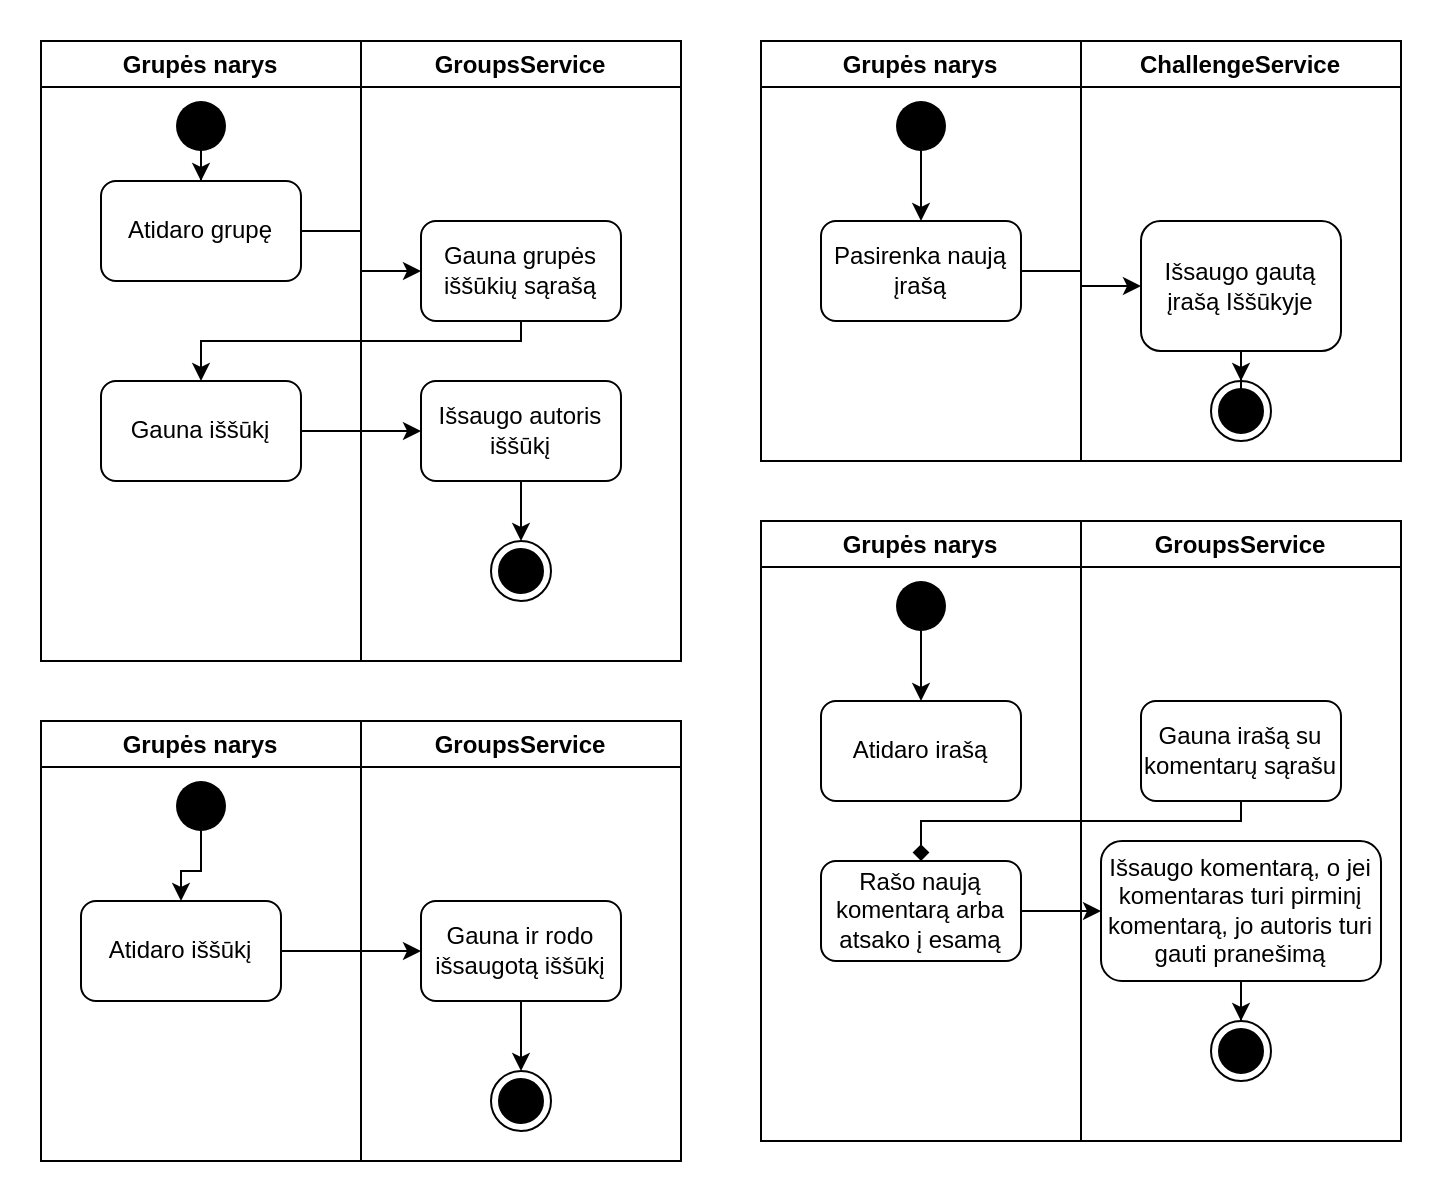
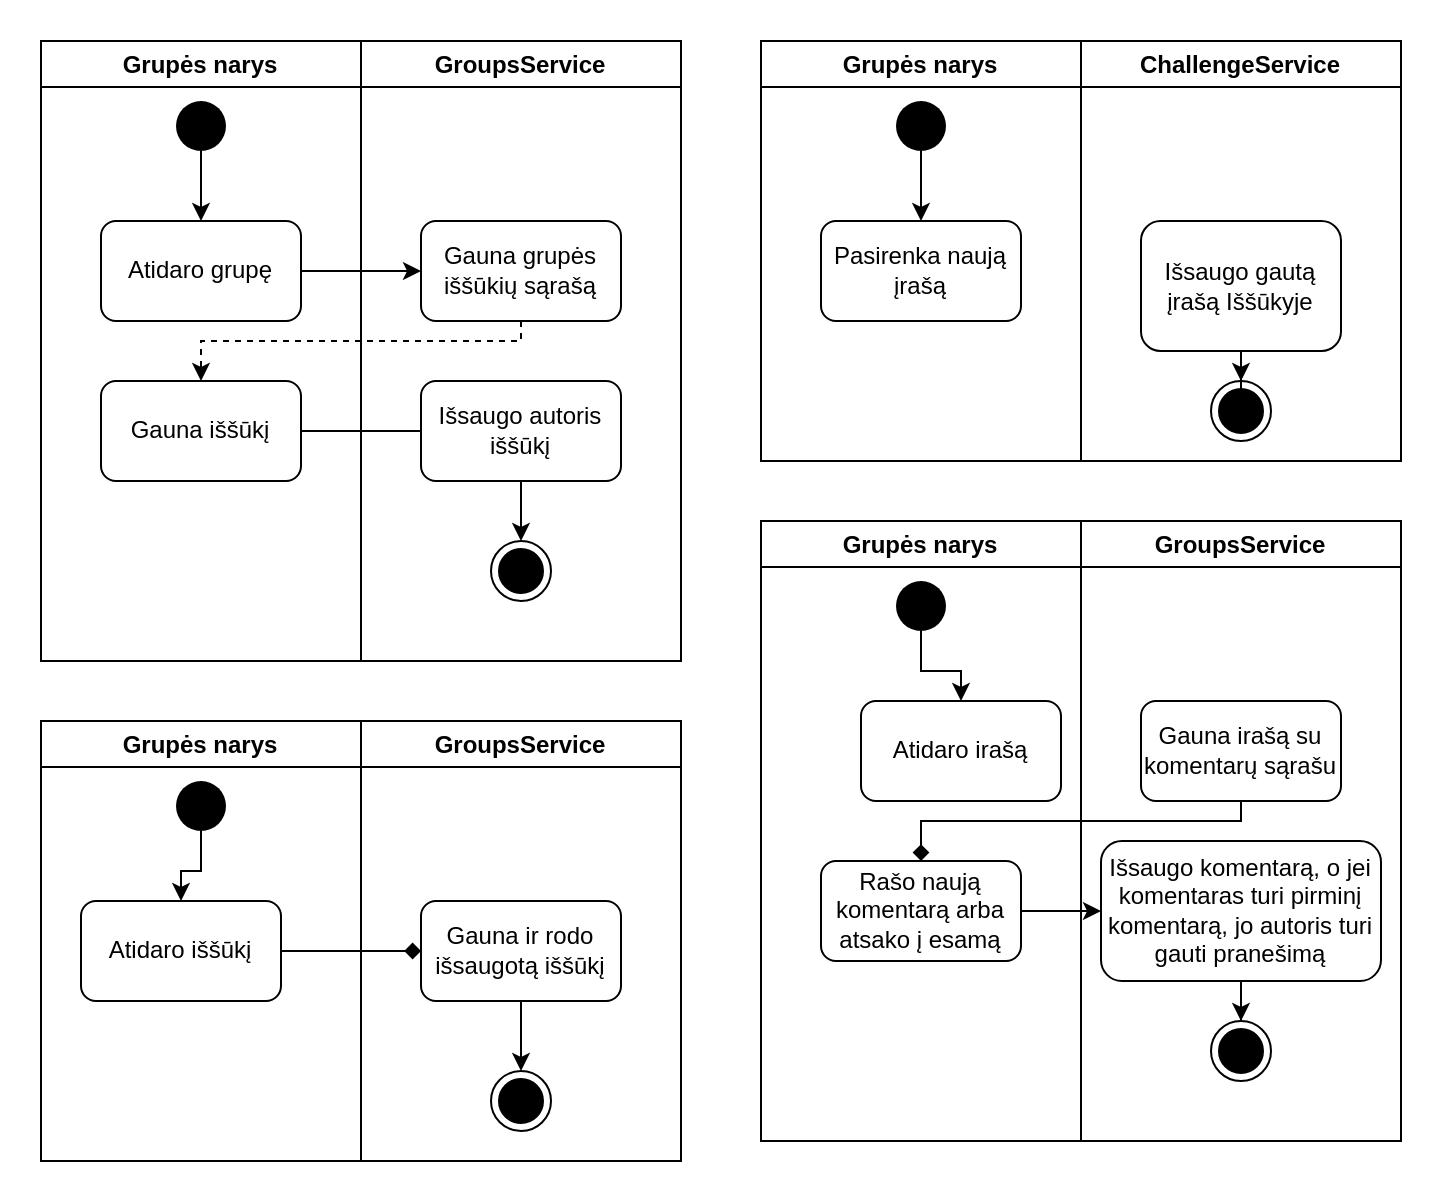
node "Atidaro grupę": moved (201, 231) -> (201, 271)
edge "Pasirenka naują įrašą" -> "Išsaugo gautą įrašą Iššūkyje": removed
edge "Gauna grupės iššūkių sąrašą" -> "Gauna iššūkį": style solid -> dashed
edge "Gauna iššūkį" -> "Išsaugo autoris iššūkį": arrowhead classic -> none
node "Atidaro irašą": moved (921, 751) -> (961, 751)
edge "Atidaro iššūkį" -> "Gauna ir rodo išsaugotą iššūkį": arrowhead classic -> diamond
